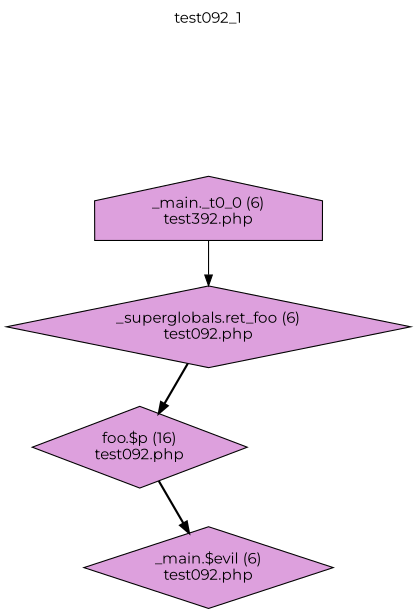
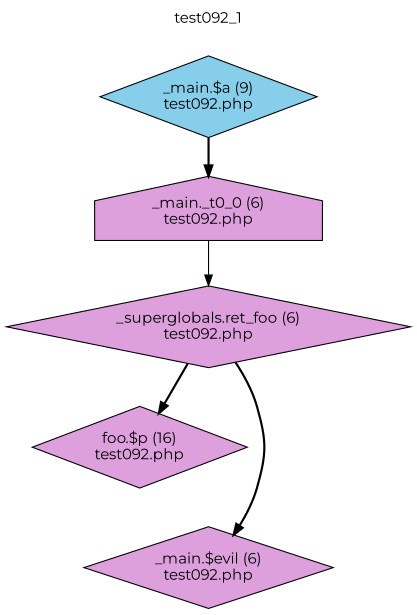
node "_main.$a (9) test092.php": added
node "_main._t0_0 (6) test392.php": label "_main._t0_0 (6) test392.php" -> "_main._t0_0 (6) test092.php"
edge "foo.$p (16) test092.php" -> "_main.$evil (6) test092.php": now "_superglobals.ret_foo (6) test092.php" -> "_main.$evil (6) test092.php"
